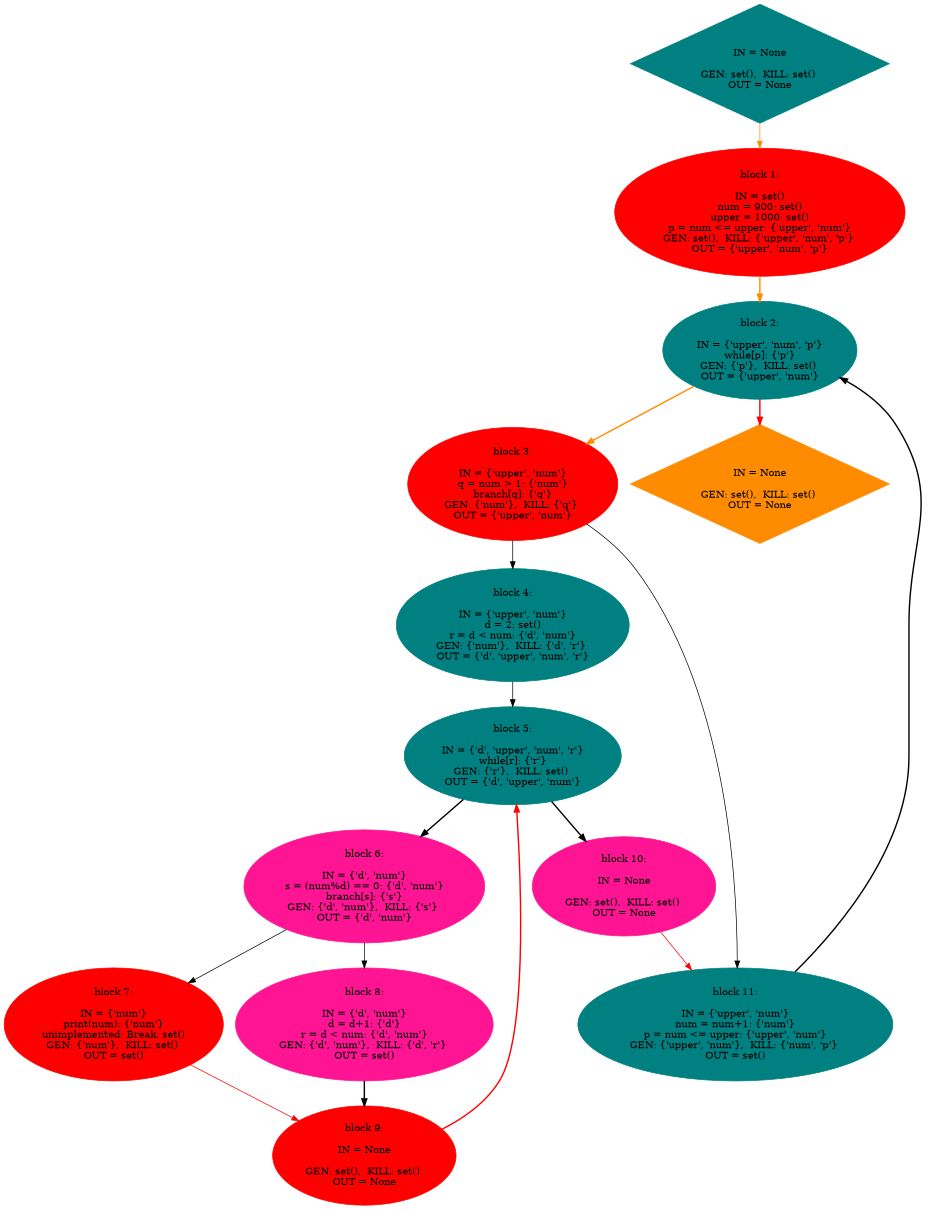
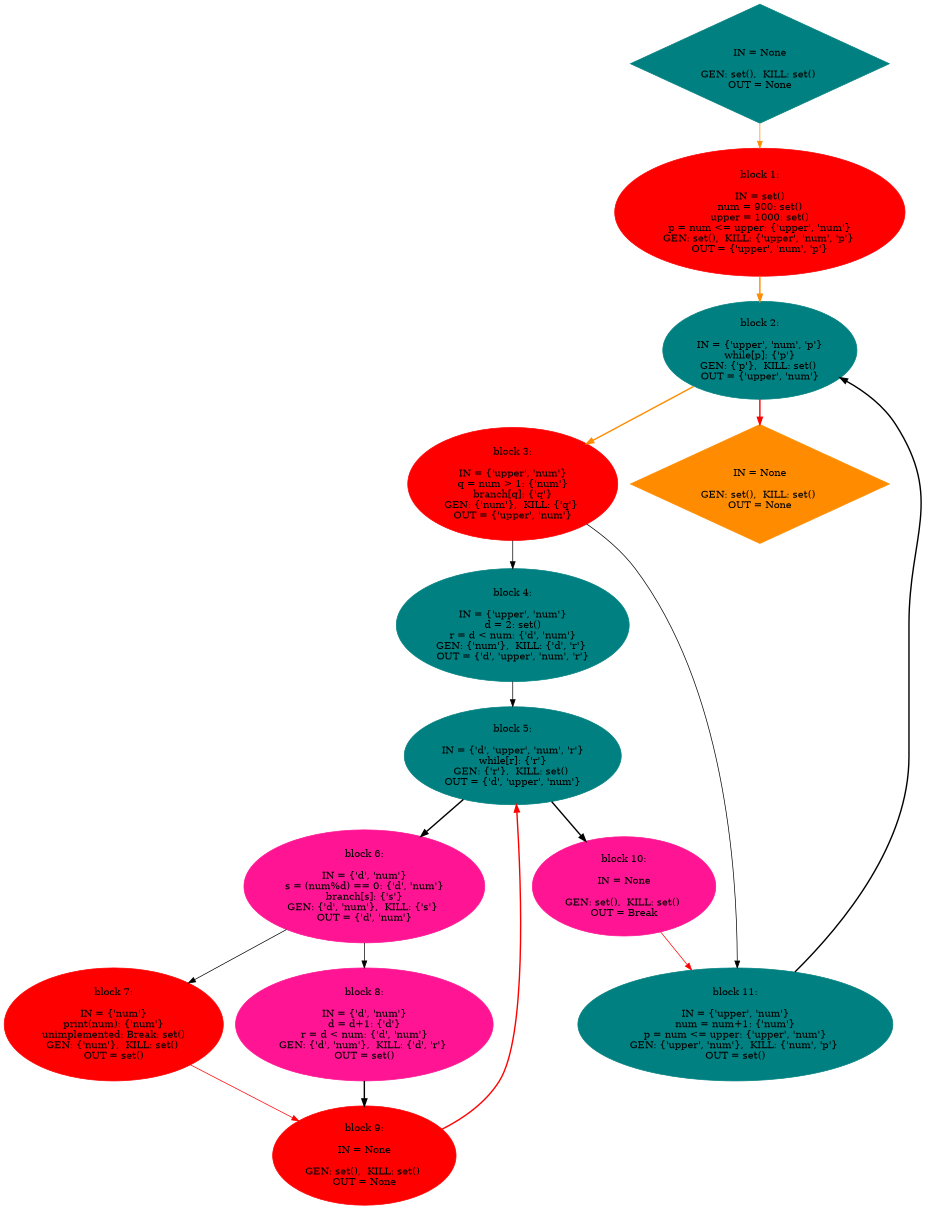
node "block 10: IN = None GEN: set(),  KILL: set() OUT = None": label "block 10: IN = None GEN: set(),  KILL: set() OUT = None" -> "block 10: IN = None GEN: set(),  KILL: set() OUT = Break"
